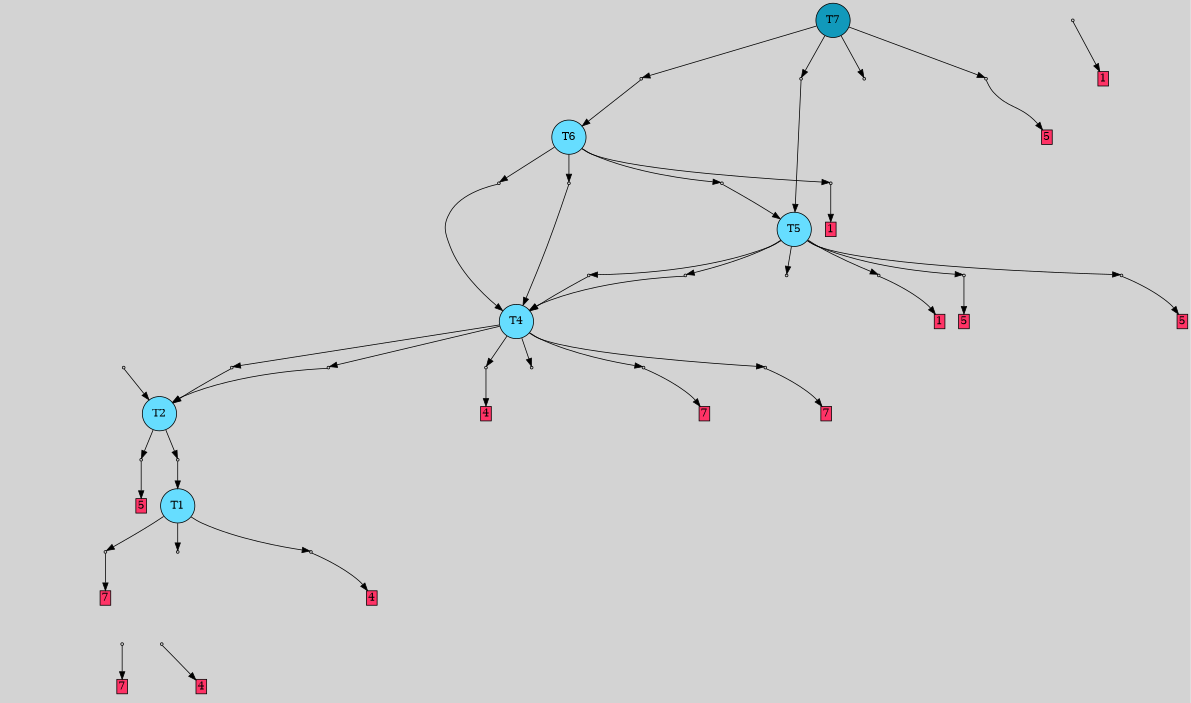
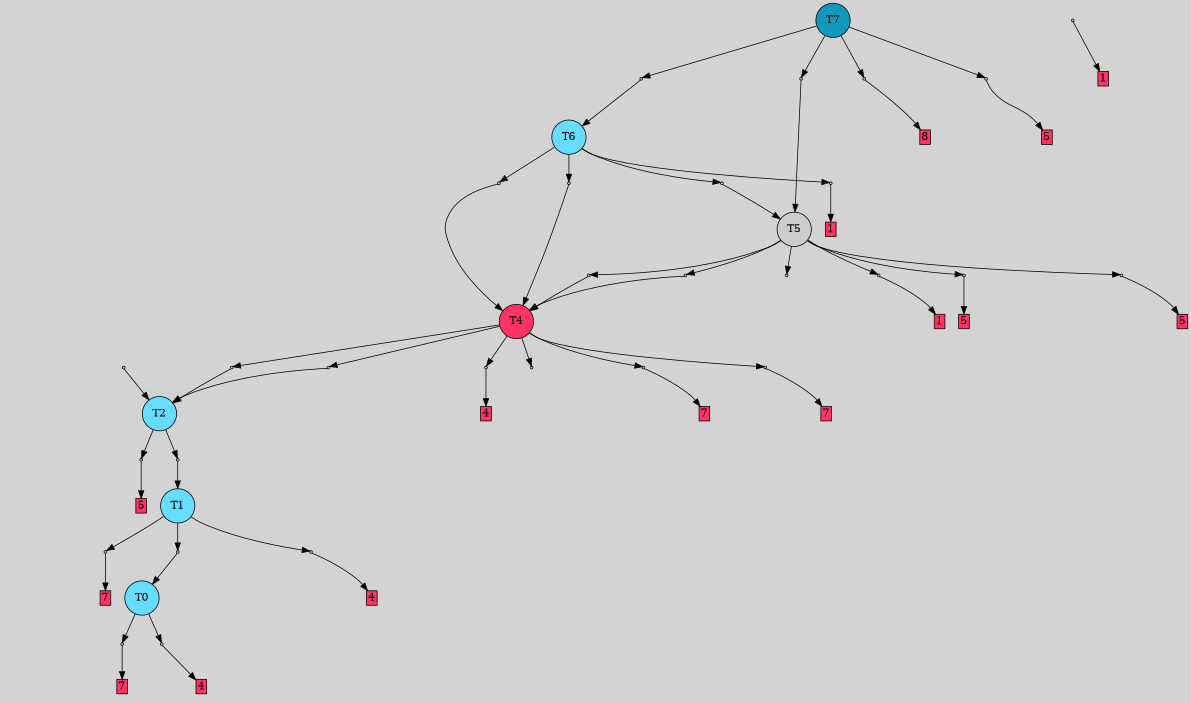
node "8": added
node "T5": fillcolor #66ddff -> #cccccc
node "T4": fillcolor #66ddff -> #ff3366
node "T0": added
